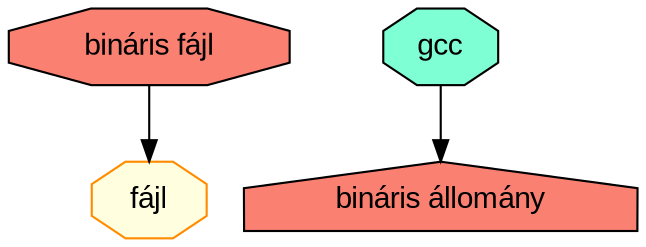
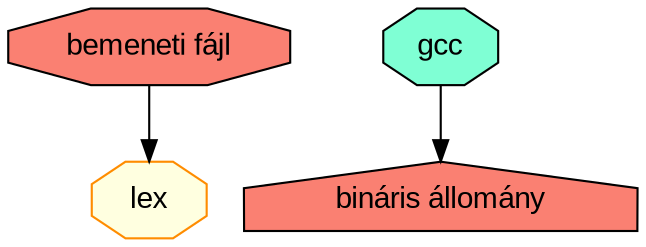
node "bináris fájl": label "bináris fájl" -> "bemeneti fájl"
node "fájl": label "fájl" -> "lex"
